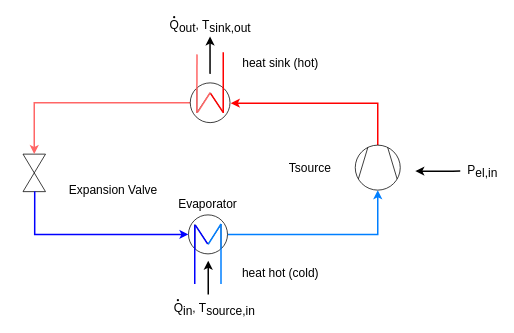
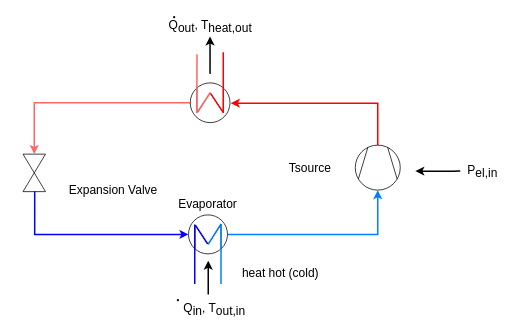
node "Qout, Tsink,out": label "Qout, Tsink,out" -> "Qout, Theat,out"
node "heat sink (hot)": removed
node "Qin, Tsource,in": label "Qin, Tsource,in" -> "Qin, Tout,in"
